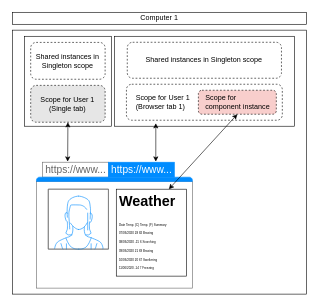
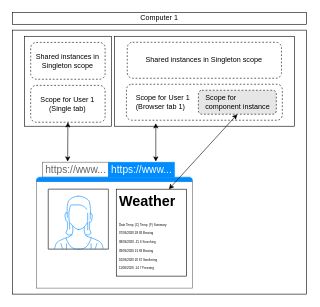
node "Scope for component instance": fillcolor #f8cecc -> #e6e6e6
node "Scope for User 1 (Single tab)": fillcolor #e6e6e6 -> #ffffff
